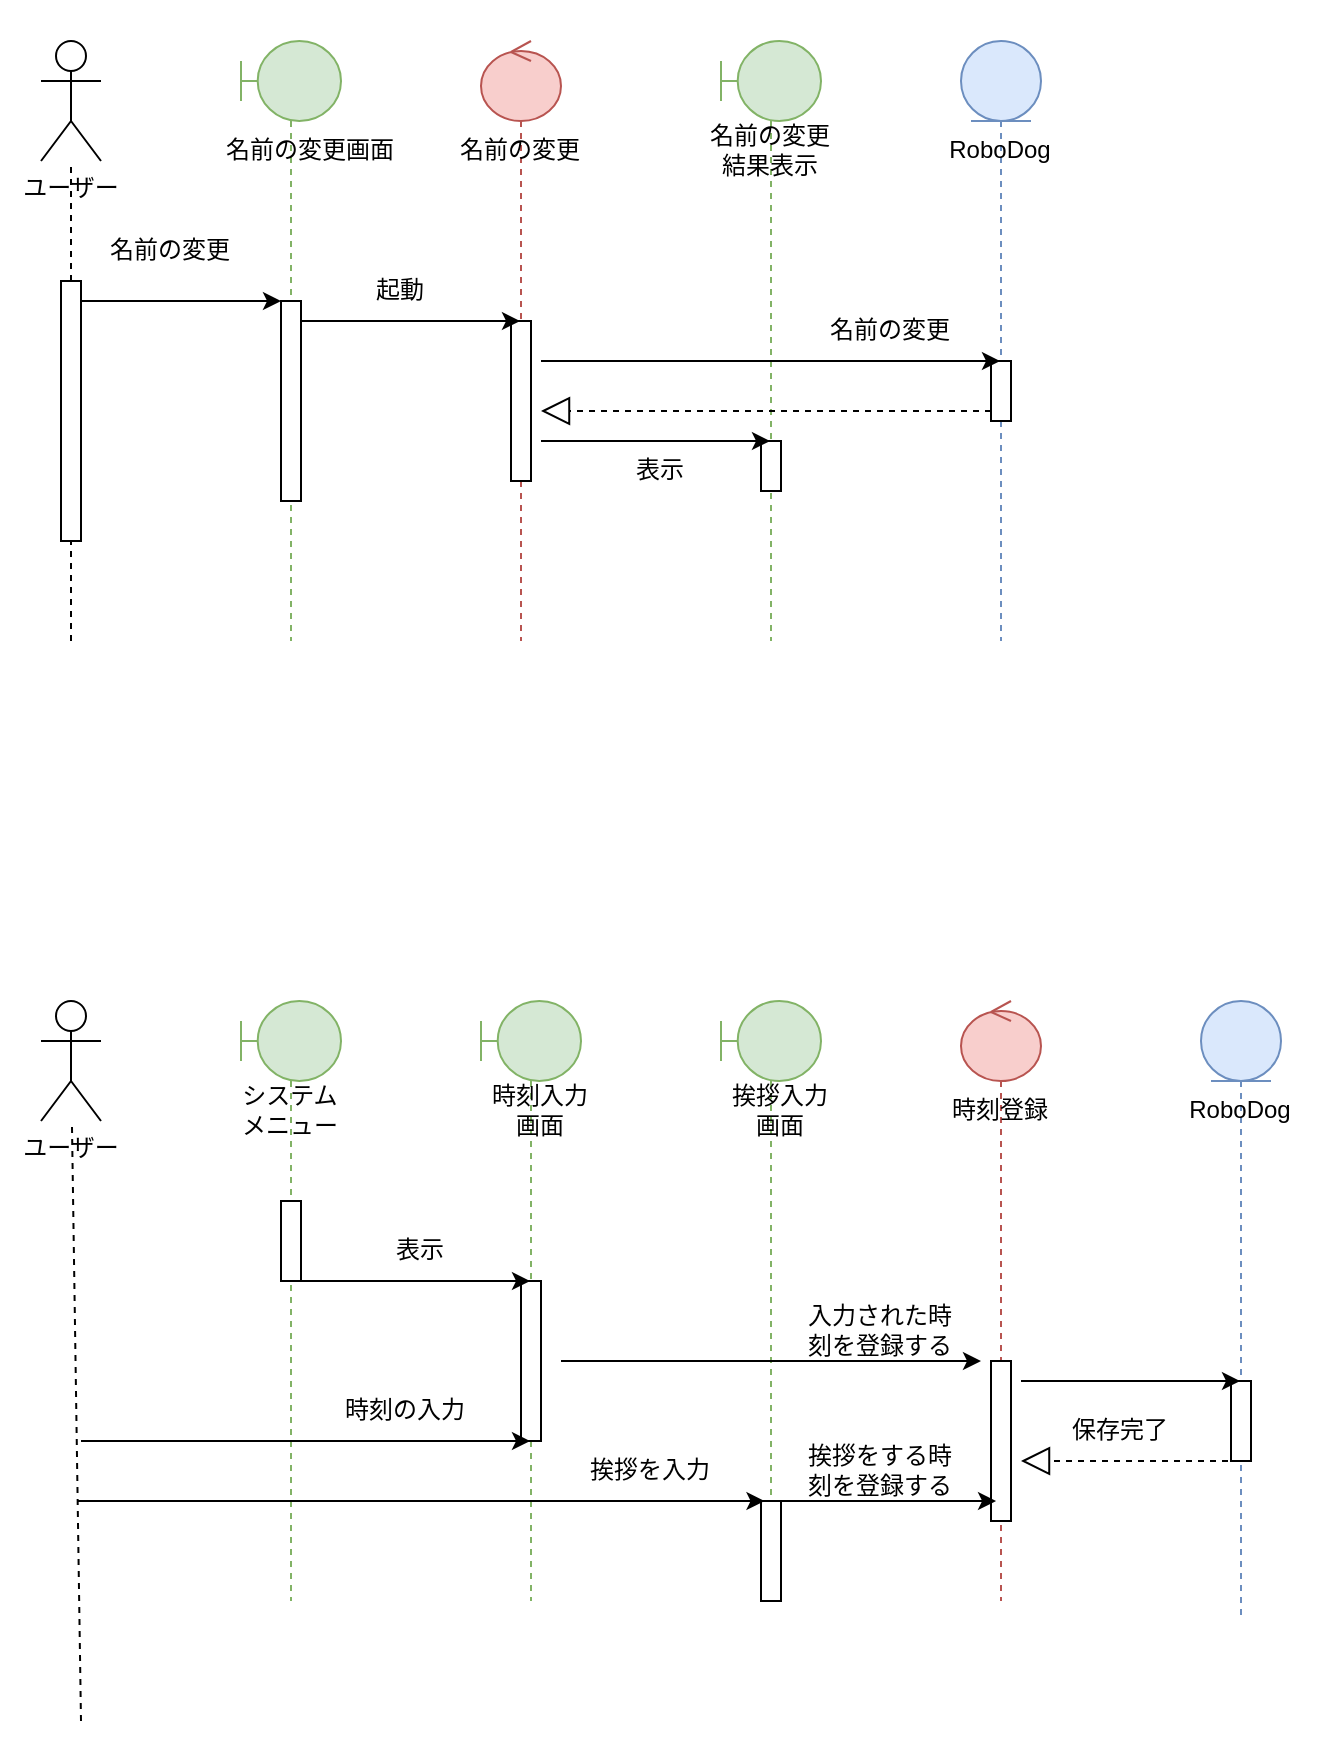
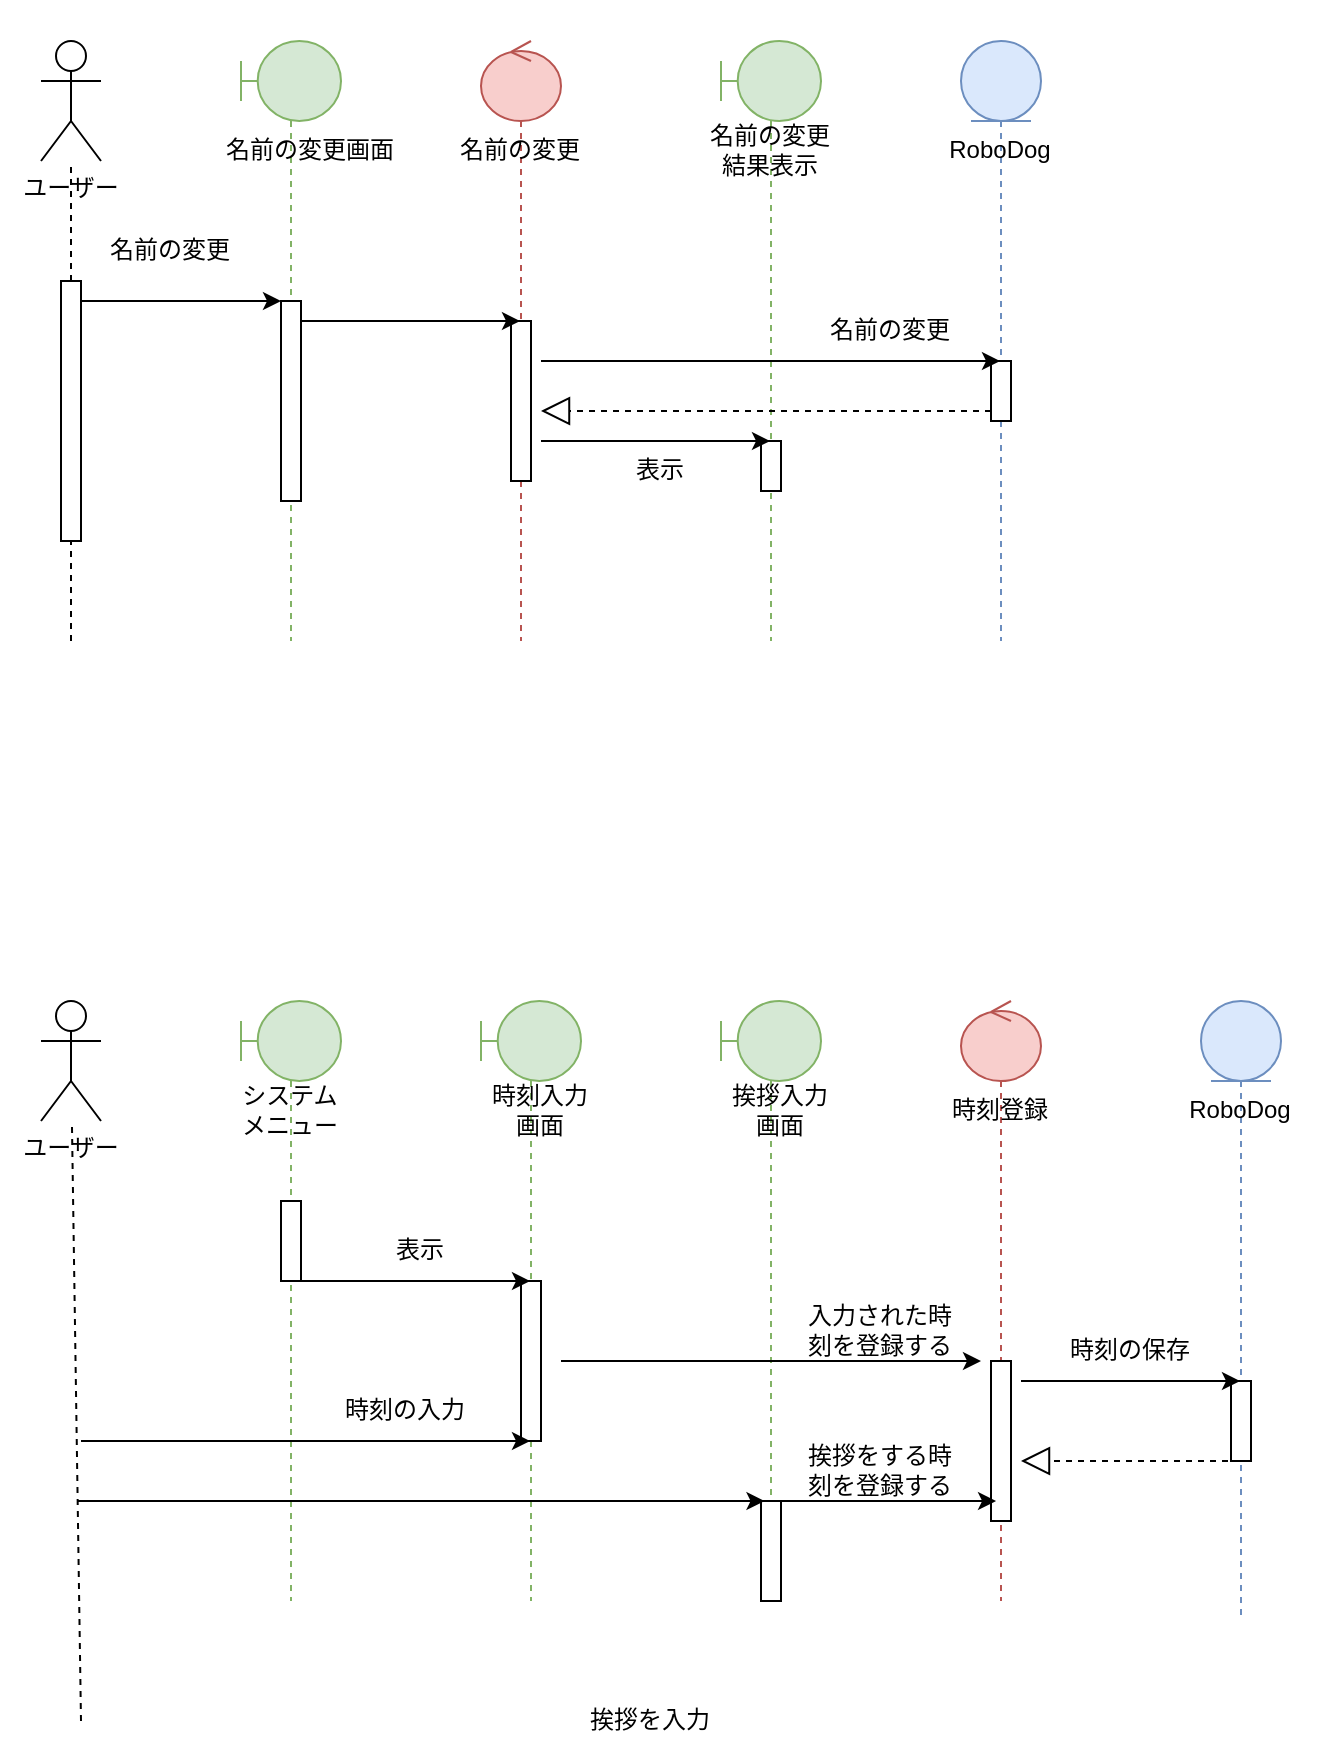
node "起動": removed
node "時刻の保存": added
node "保存完了": removed
node "挨拶を入力": moved (651, 1471) -> (651, 1721)
